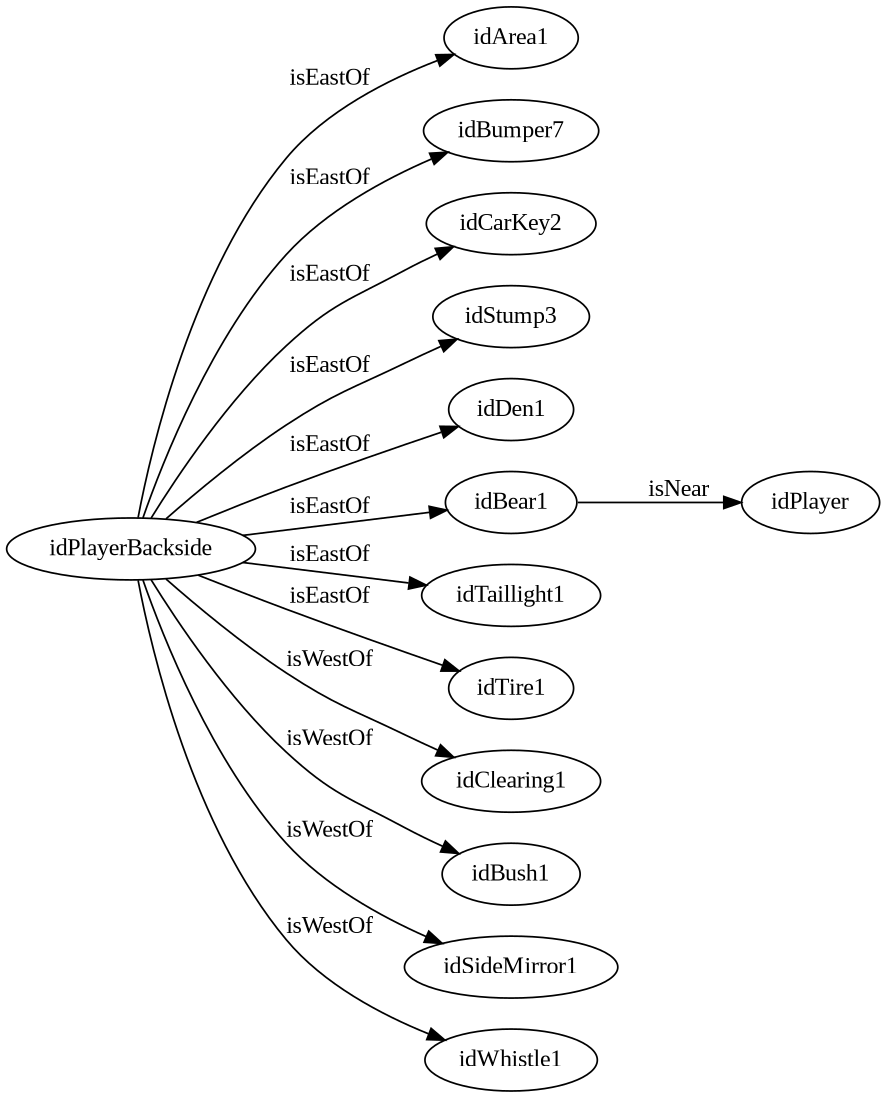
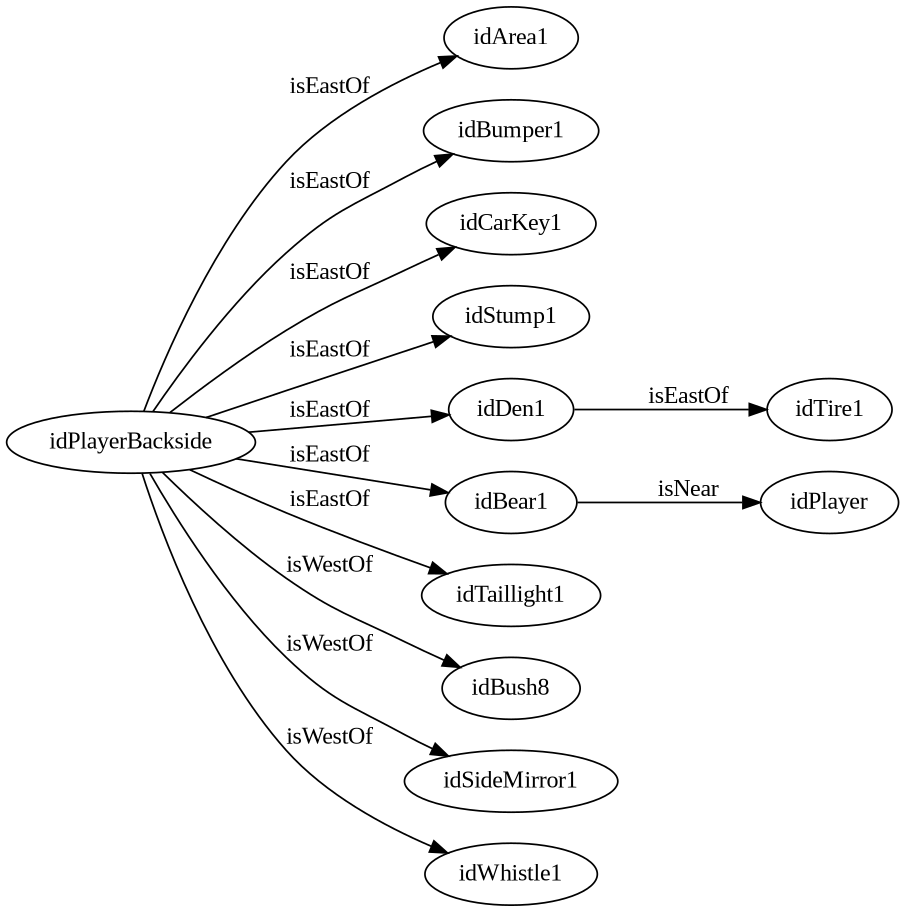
node "idBumper7": label "idBumper7" -> "idBumper1"
node "idCarKey2": label "idCarKey2" -> "idCarKey1"
node "idStump3": label "idStump3" -> "idStump1"
edge "idPlayerBackside" -> "idTire1": now "idDen1" -> "idTire1"
node "idClearing1": removed
node "idBush1": label "idBush1" -> "idBush8"
